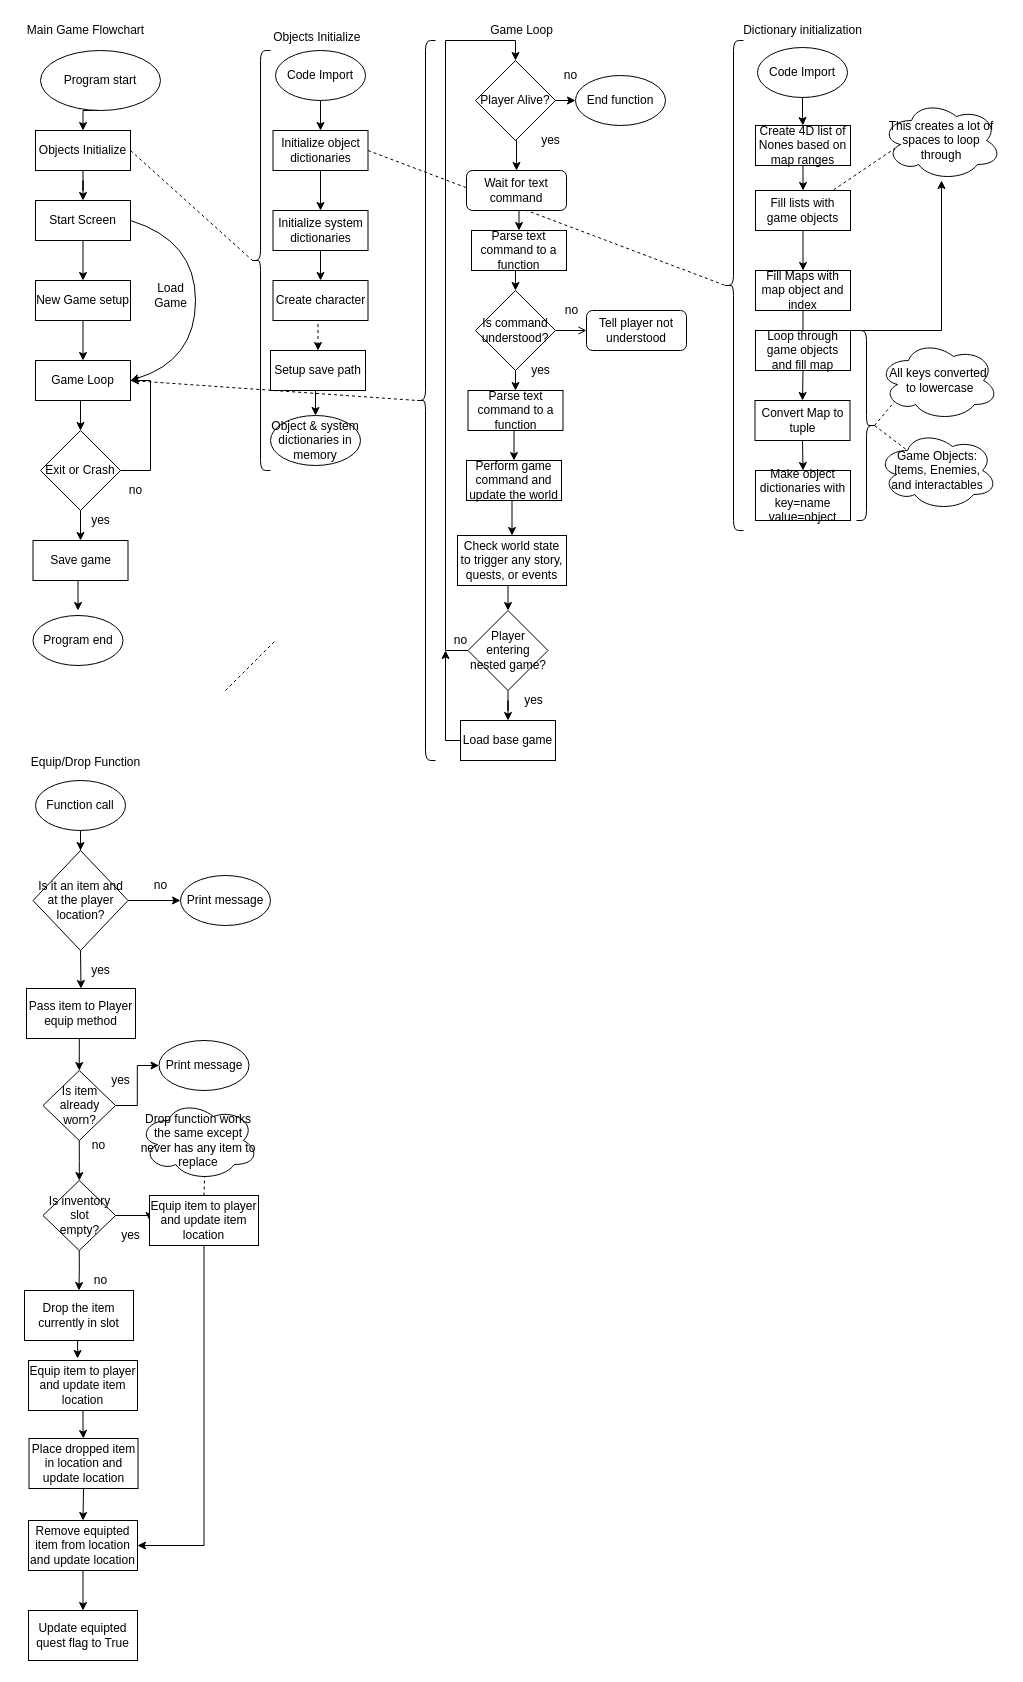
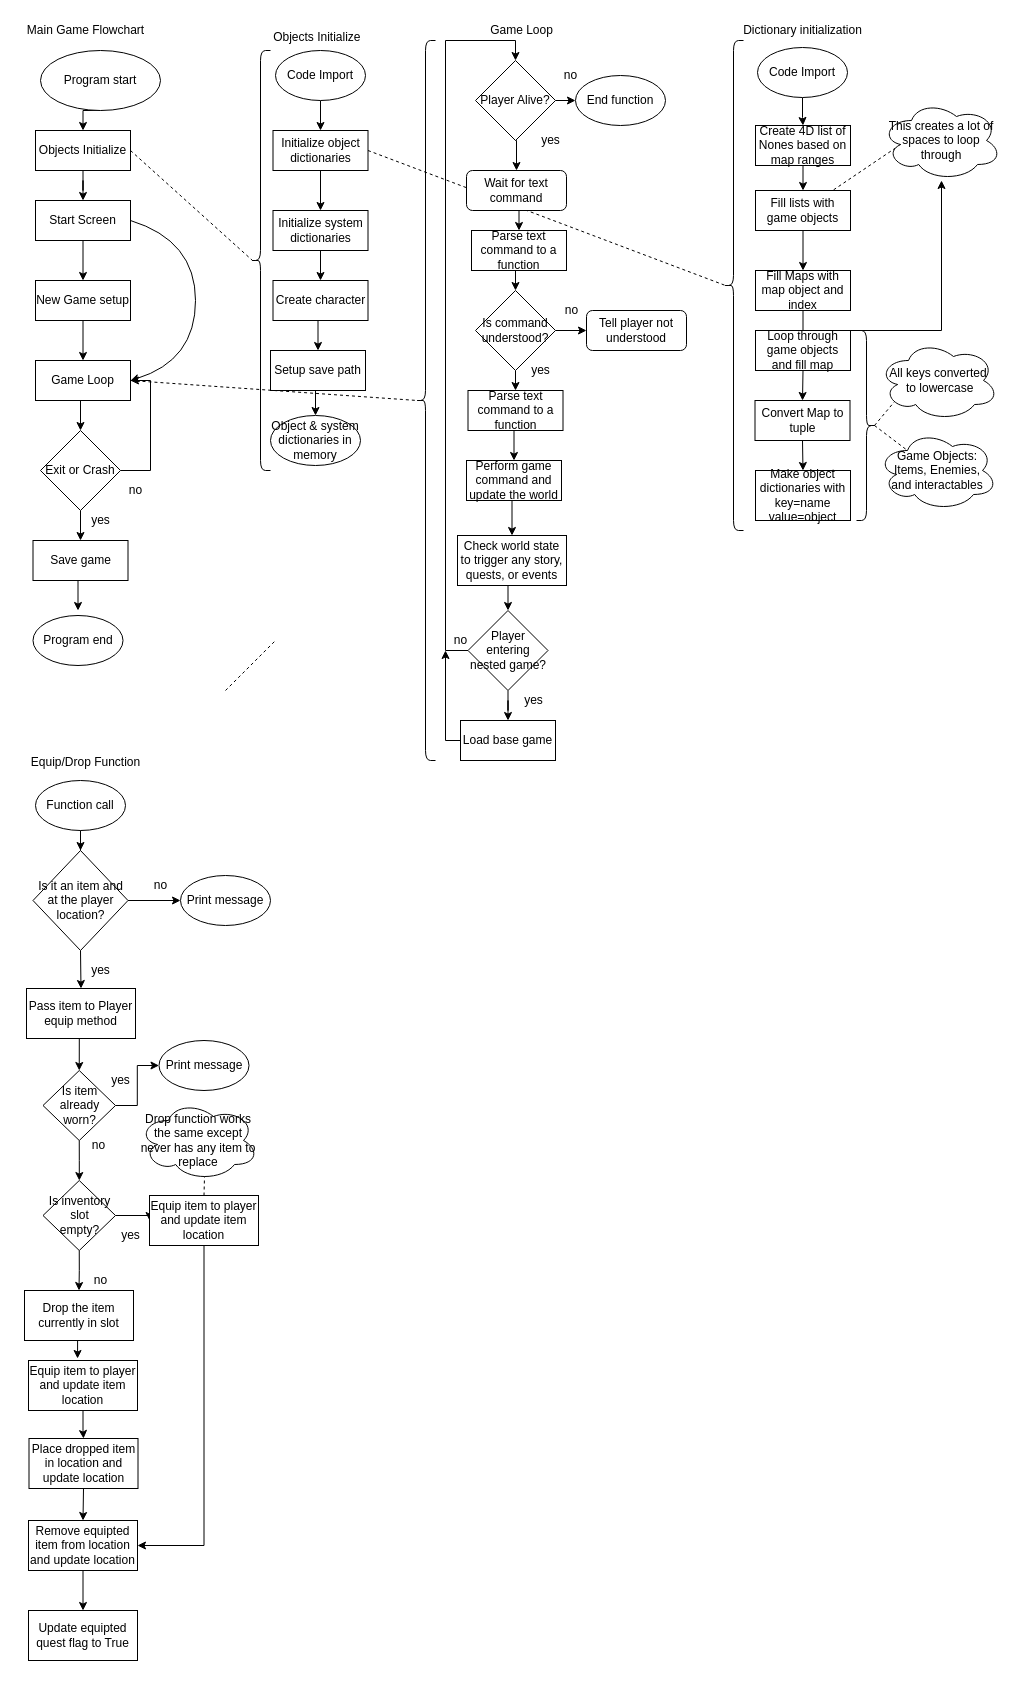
node "Load Game": removed
edge "Create character" -> "Setup save path": style dashed -> solid
edge "Is command understood?" -> "Tell player not understood": arrowhead open -> classic
